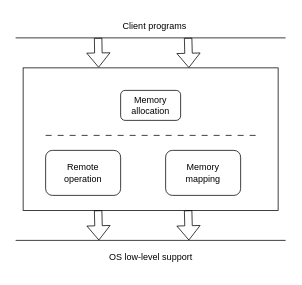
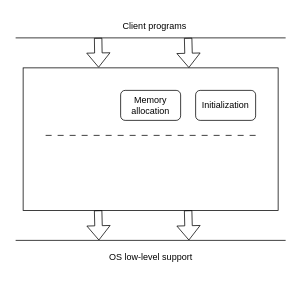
node "Initialization": added
node "Remote operation": removed
node "Memory mapping": removed
